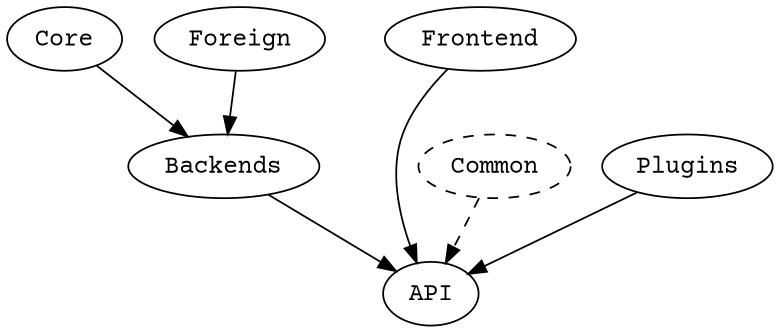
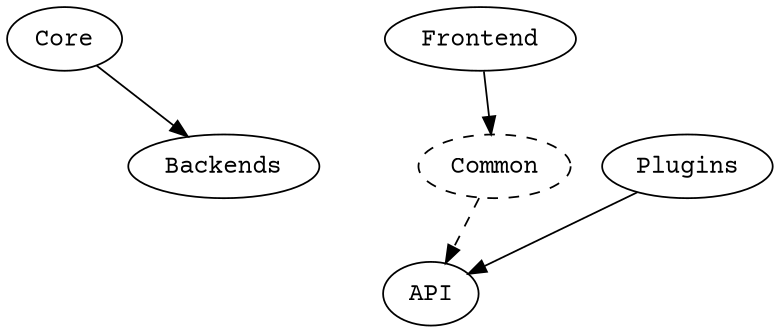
node "Foreign": removed
edge "Frontend" -> "API": now "Frontend" -> "Common"
edge "Backends" -> "API": removed
